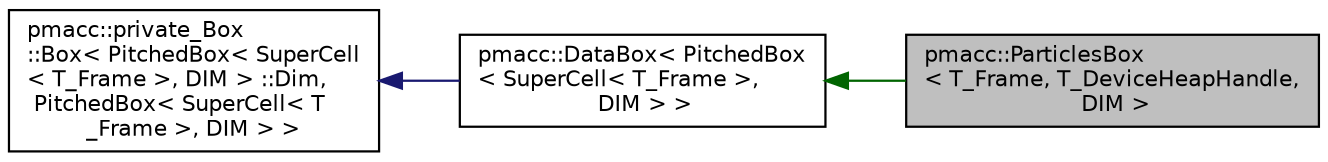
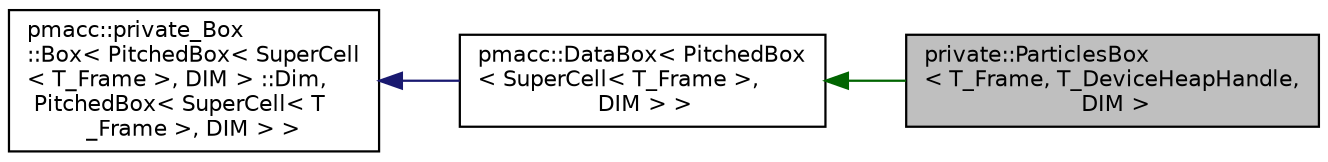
node "pmacc::ParticlesBox < T_Frame, T_DeviceHeapHandle, DIM >": label "pmacc::ParticlesBox < T_Frame, T_DeviceHeapHandle, DIM >" -> "private::ParticlesBox < T_Frame, T_DeviceHeapHandle, DIM >"
